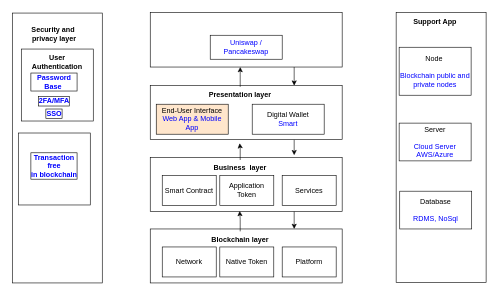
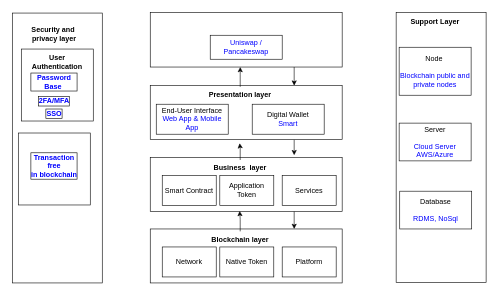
node "Support App": label "Support App" -> "Support Layer"
node "End-User Interface Web App & Mobile App": fillcolor #ffe6cc -> #ffffff
